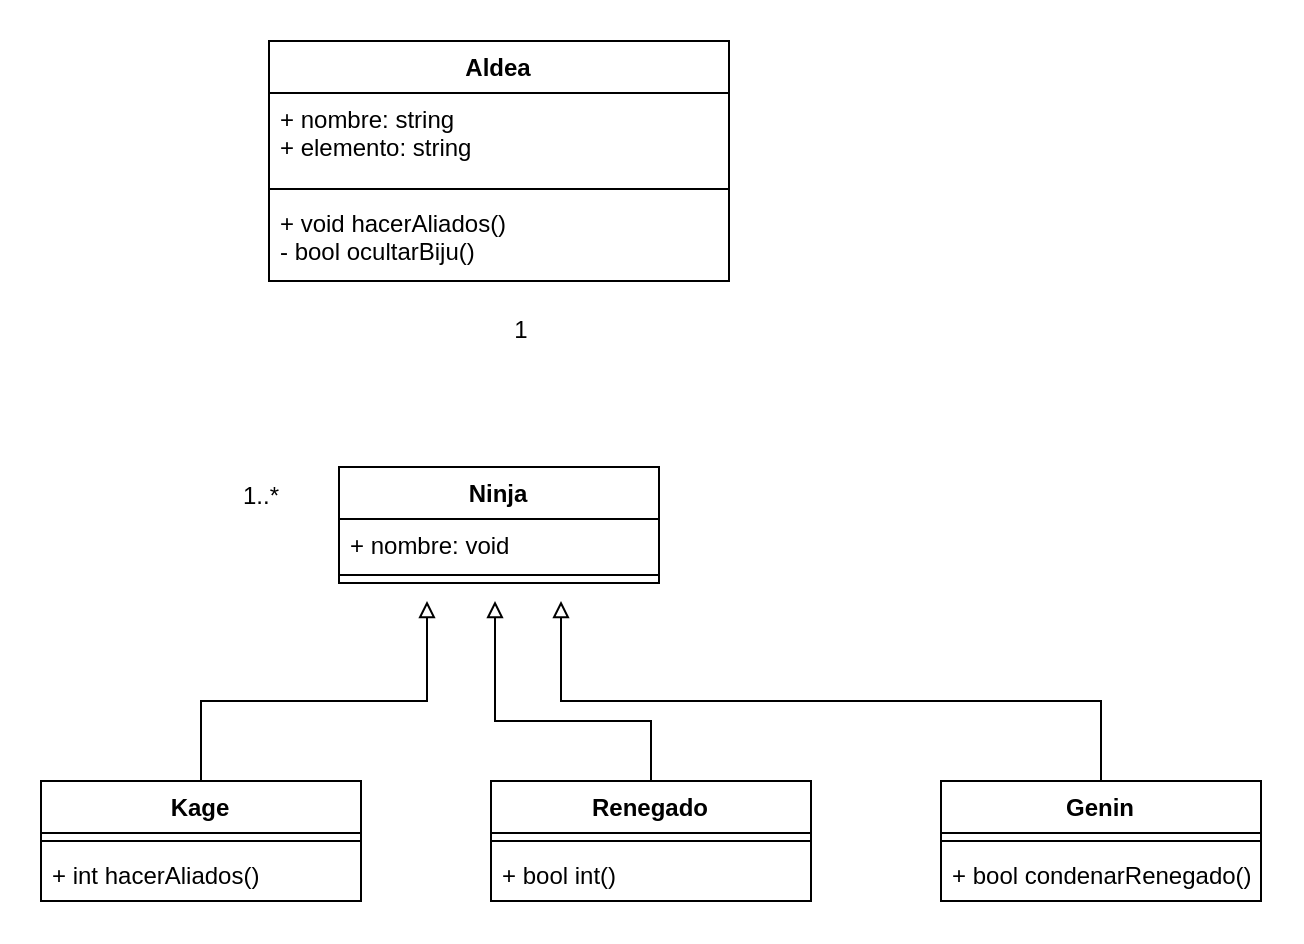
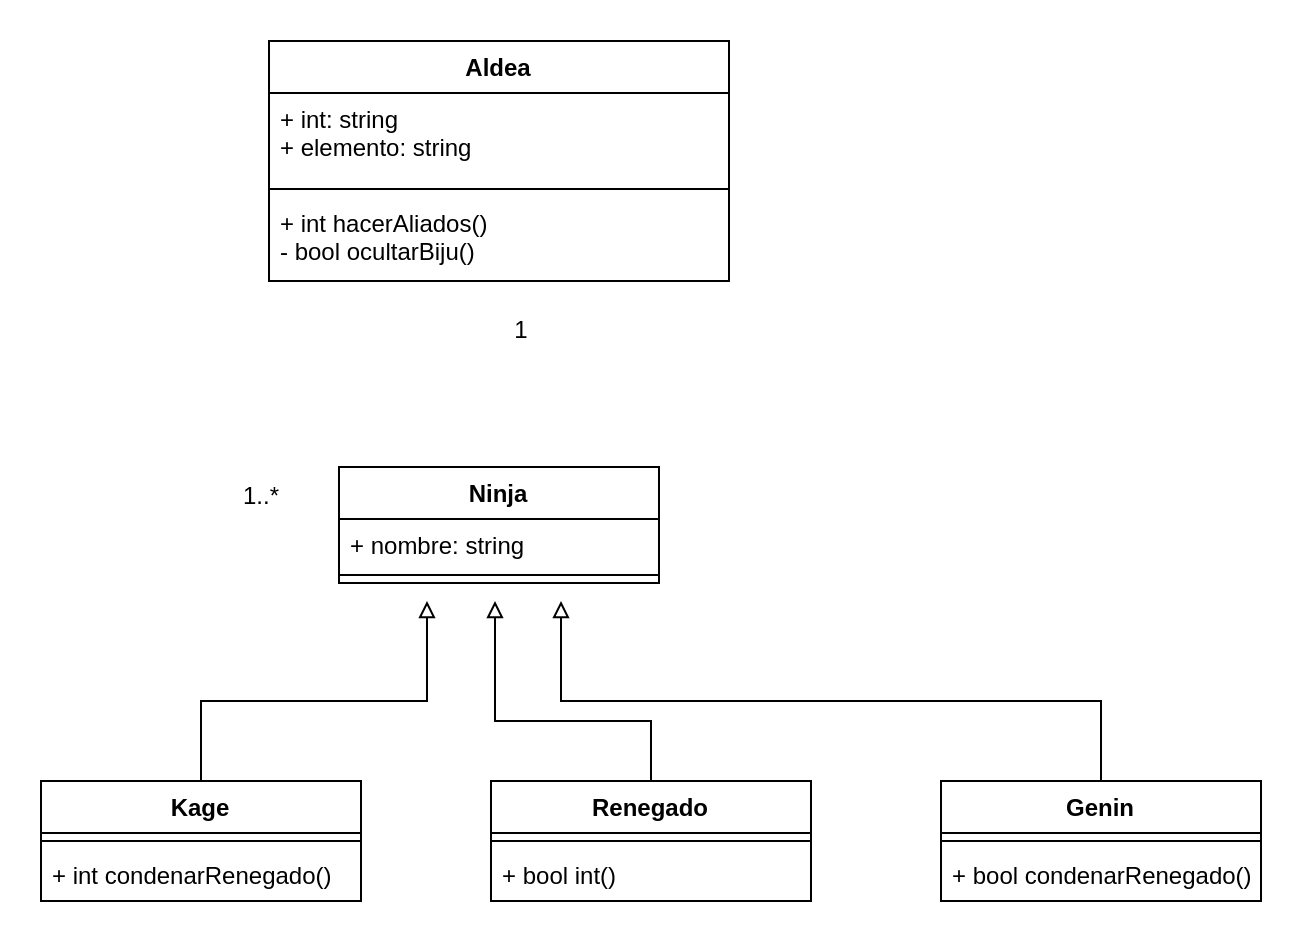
node "+ nombre: string + elemento: string": label "+ nombre: string + elemento: string" -> "+ int: string + elemento: string"
node "+ void hacerAliados() - bool ocultarBiju()": label "+ void hacerAliados() - bool ocultarBiju()" -> "+ int hacerAliados() - bool ocultarBiju()"
node "+ nombre: void": label "+ nombre: void" -> "+ nombre: string"
node "+ int hacerAliados()": label "+ int hacerAliados()" -> "+ int condenarRenegado()"
